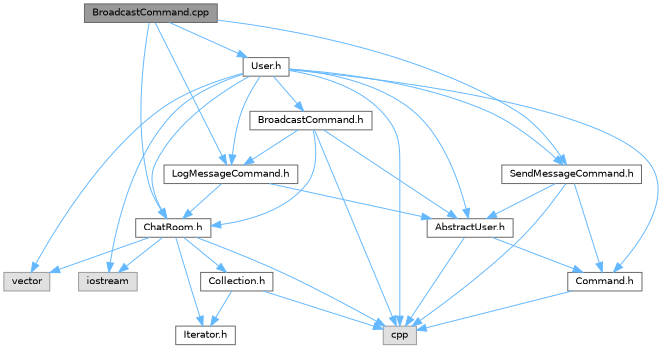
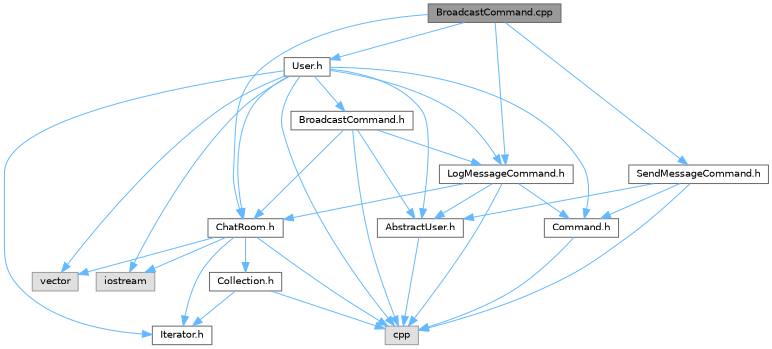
edge "User.h" -> "SendMessageCommand.h": now "User.h" -> "Iterator.h"
edge "LogMessageCommand.h" -> "cpp": added
edge "AbstractUser.h" -> "Command.h": now "LogMessageCommand.h" -> "Command.h"
